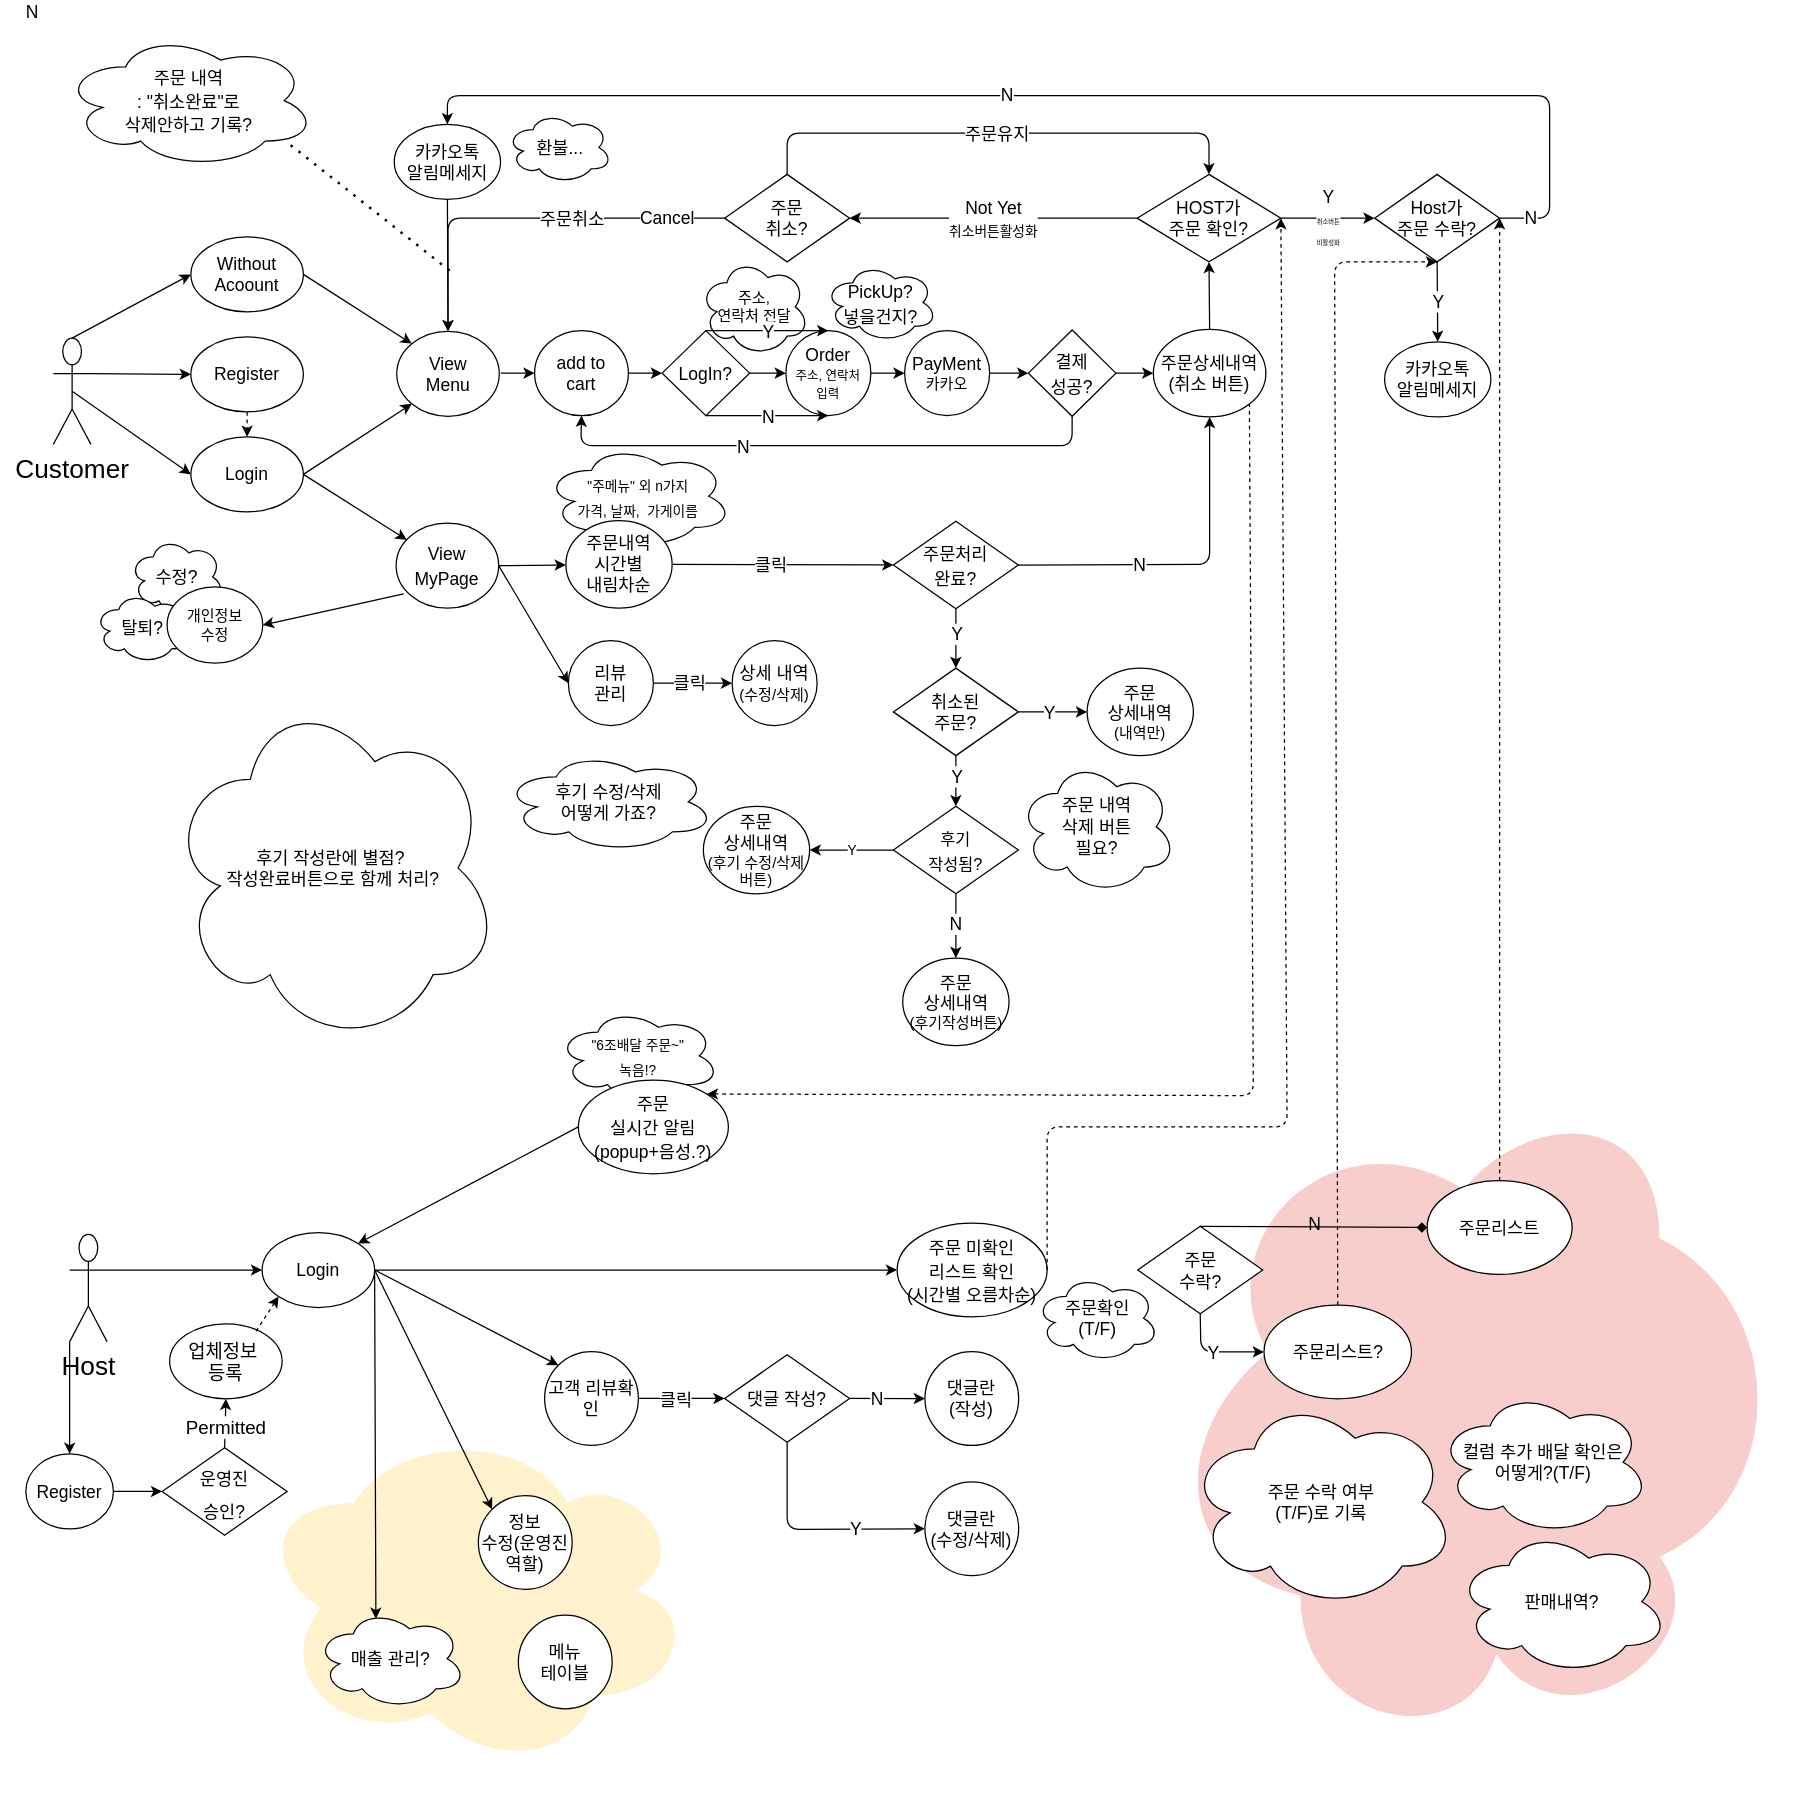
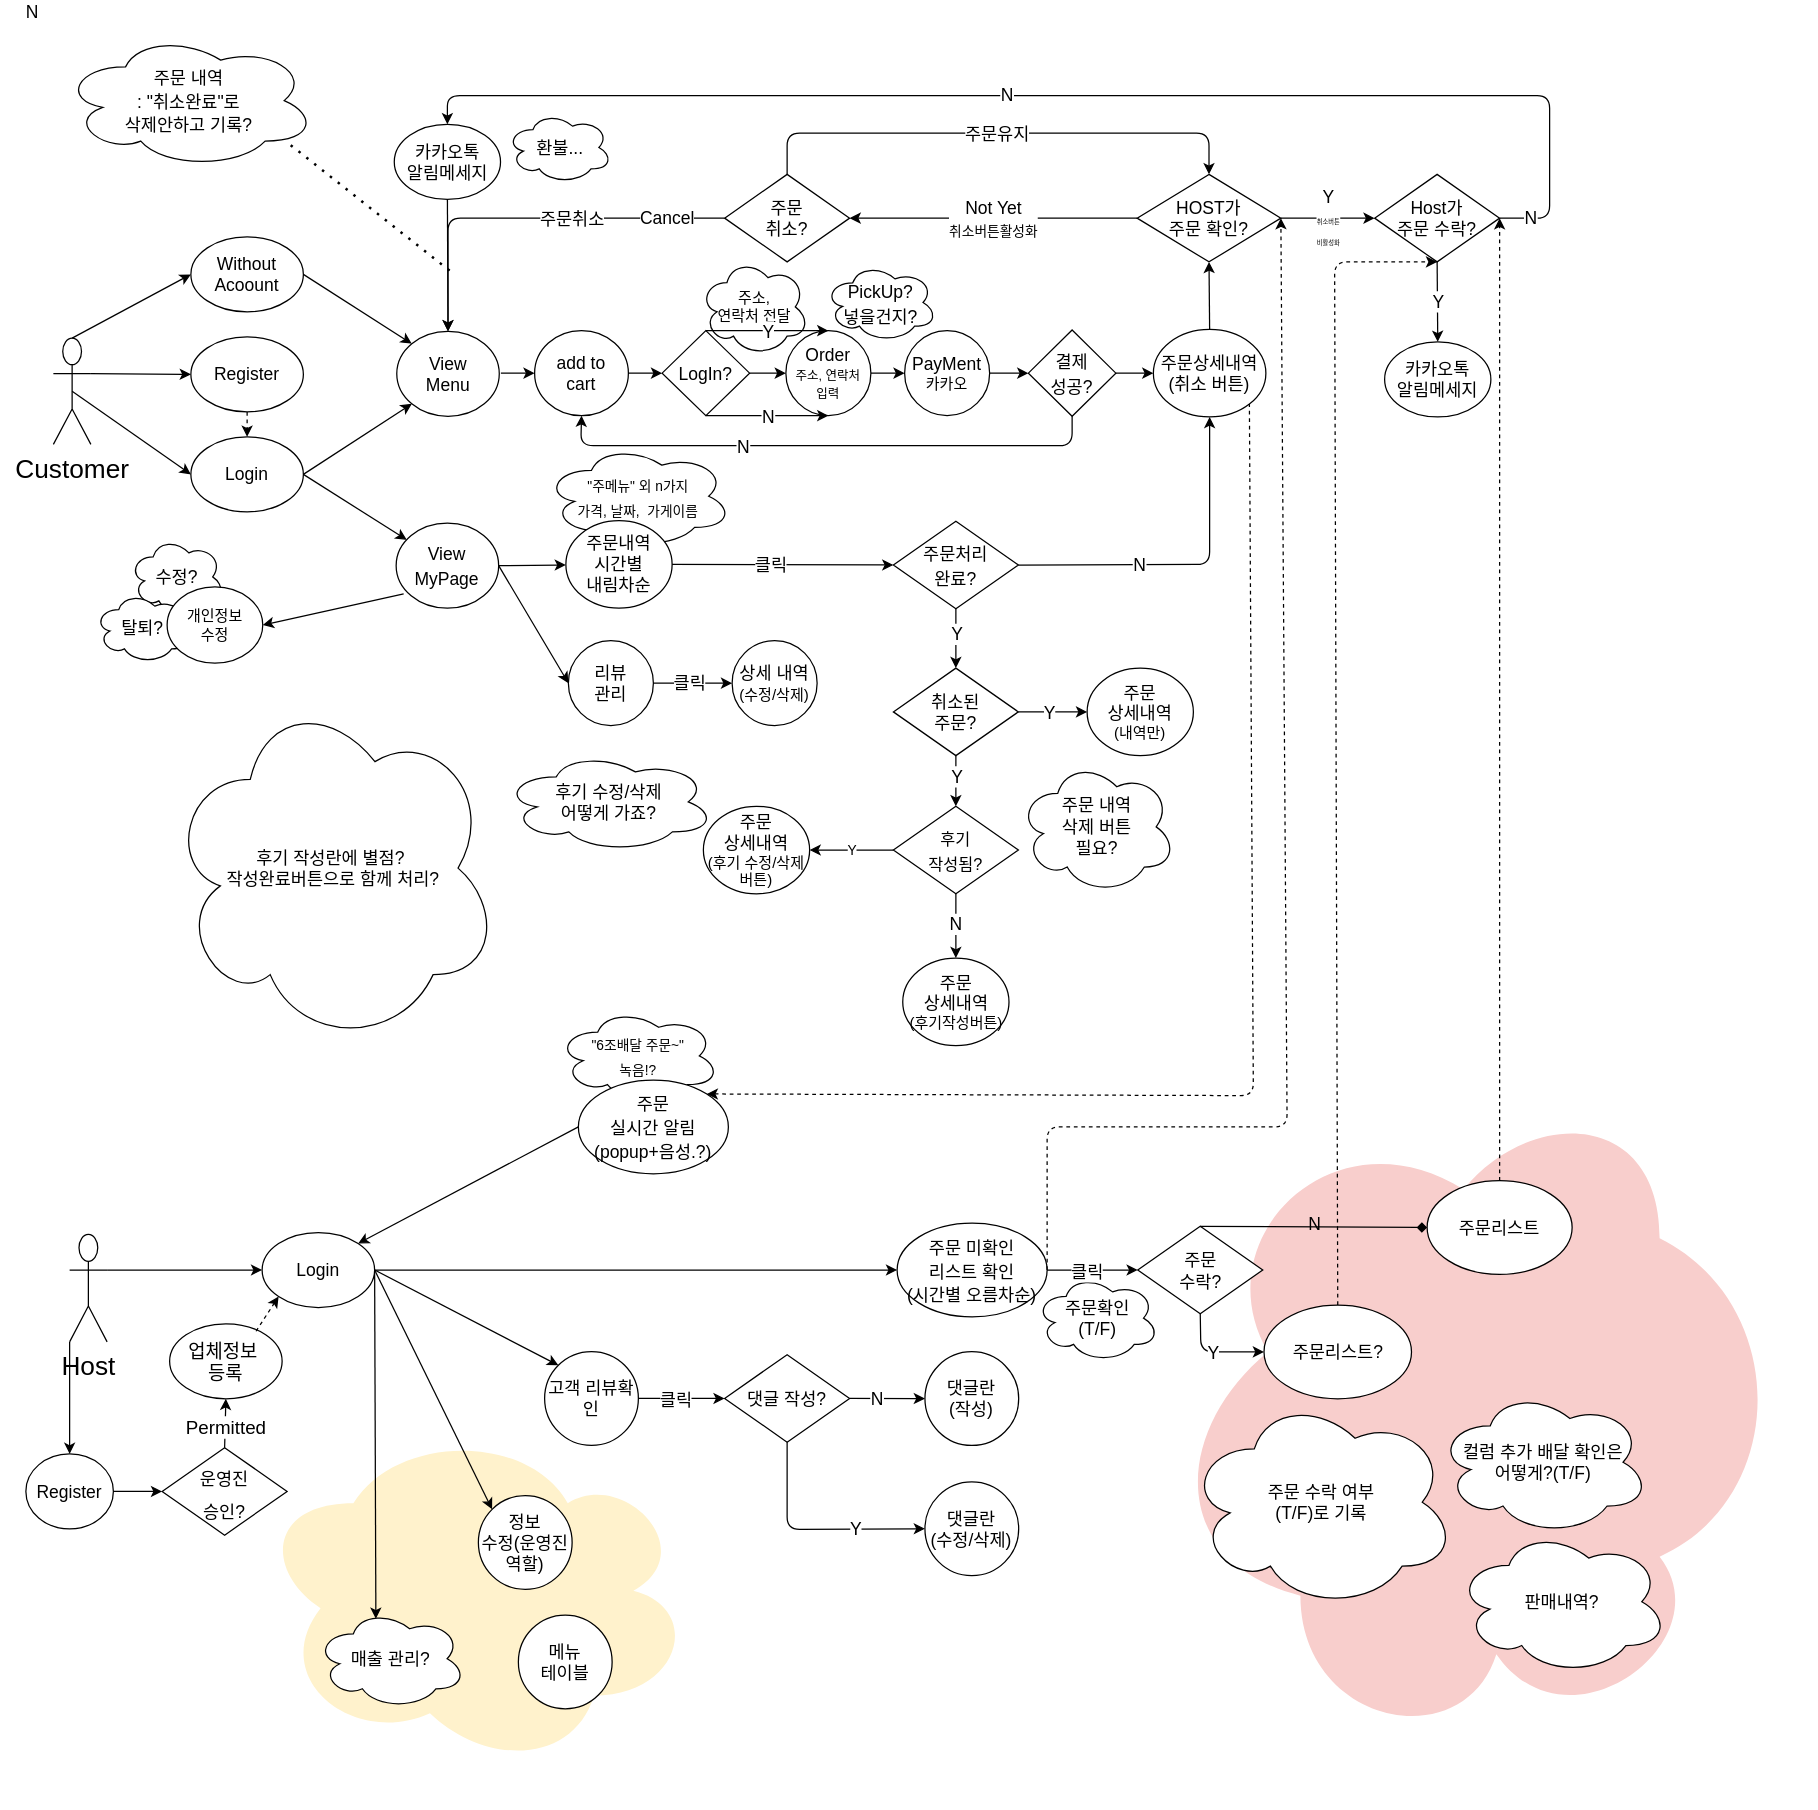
edge "주문 미확인 리스트 확인 (시간별 오름차순)" -> "주문 수락?": added, label "클릭"
